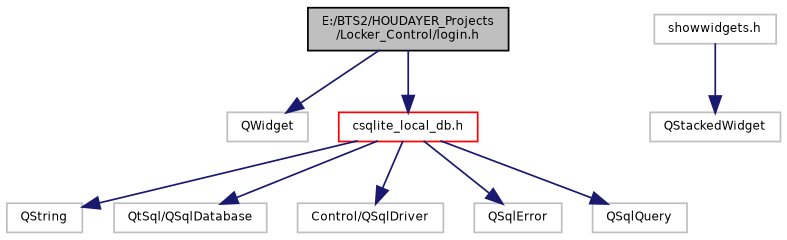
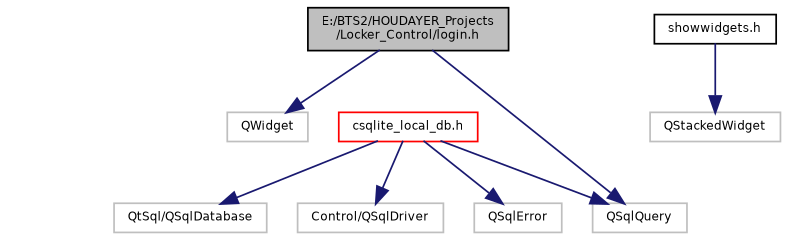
node "showwidgets.h": color grey75 -> black
edge "E:/BTS2/HOUDAYER_Projects /Locker_Control/login.h" -> "csqlite_local_db.h": now "E:/BTS2/HOUDAYER_Projects /Locker_Control/login.h" -> "QSqlQuery"
node "QString": removed
